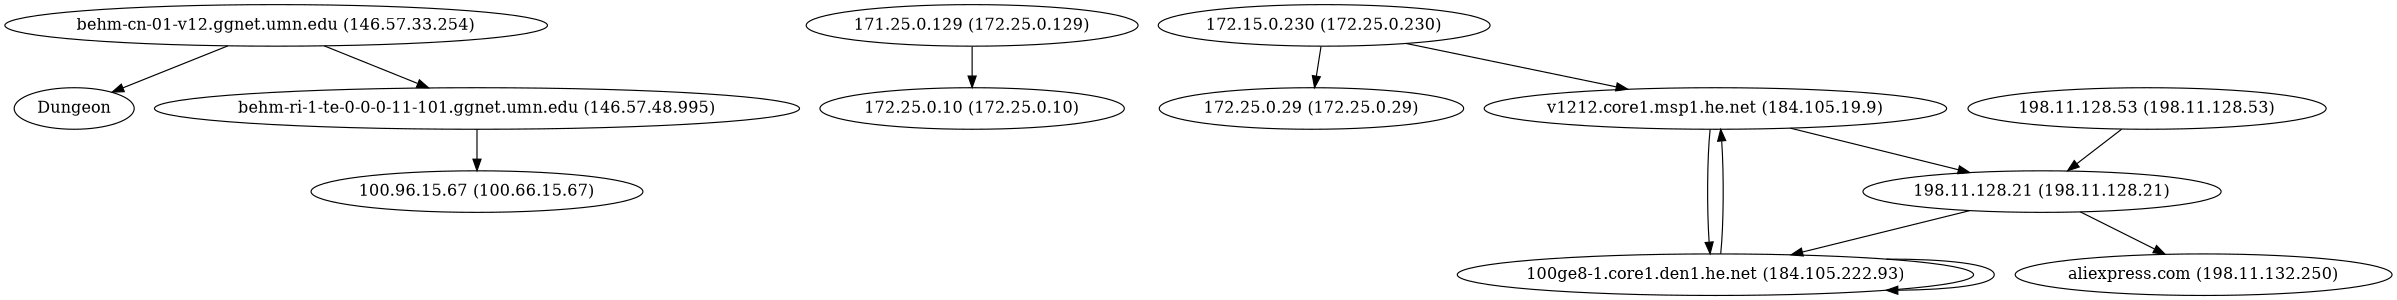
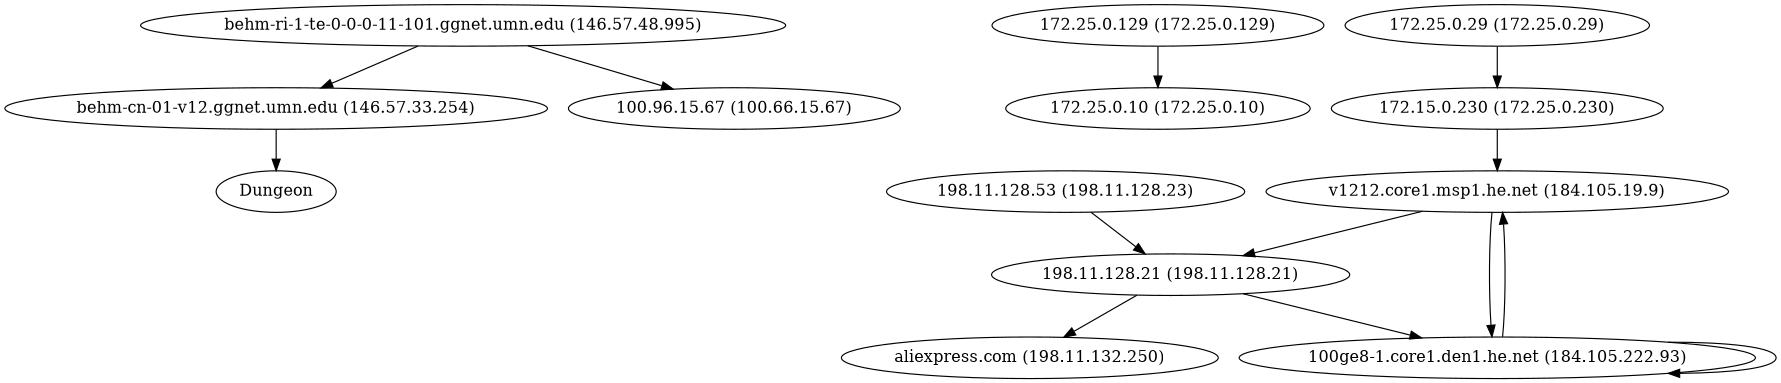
node "171.25.0.129 (172.25.0.129)": label "171.25.0.129 (172.25.0.129)" -> "172.25.0.129 (172.25.0.129)"
edge "172.15.0.230 (172.25.0.230)" -> "172.25.0.29 (172.25.0.29)": reversed
edge "behm-cn-01-v12.ggnet.umn.edu (146.57.33.254)" -> "behm-ri-1-te-0-0-0-11-101.ggnet.umn.edu (146.57.48.995)": reversed
node "198.11.128.53 (198.11.128.53)": label "198.11.128.53 (198.11.128.53)" -> "198.11.128.53 (198.11.128.23)"
